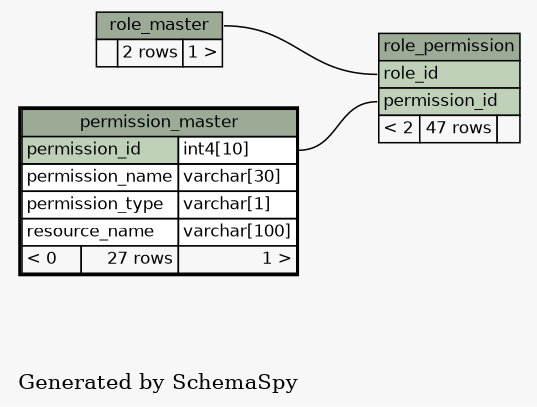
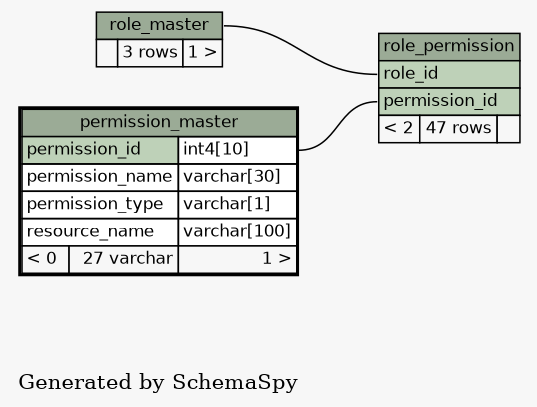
node "role_master": text "2 rows" -> "3 rows"
node "permission_master": text "27 rows" -> "27 varchar"
